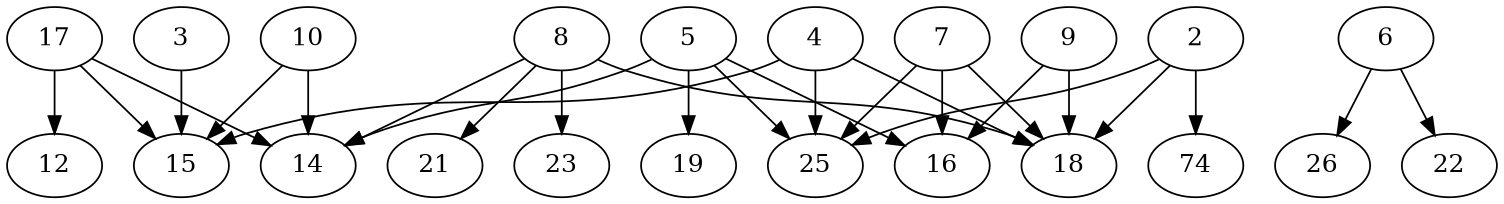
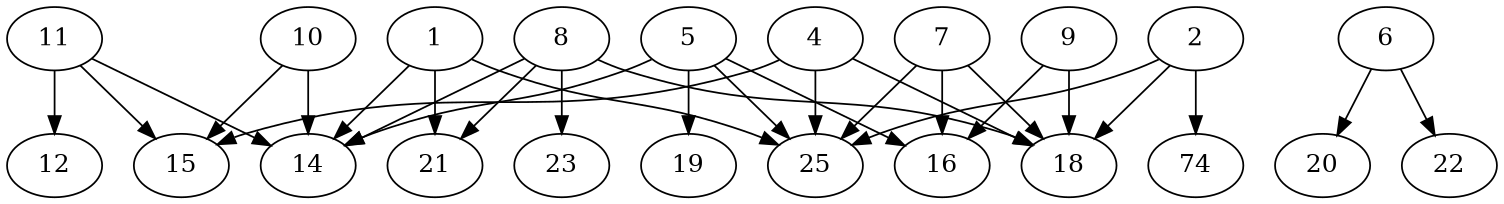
node "17": label "17" -> "11"
node "3": removed
node "1": added
node "26": label "26" -> "20"
